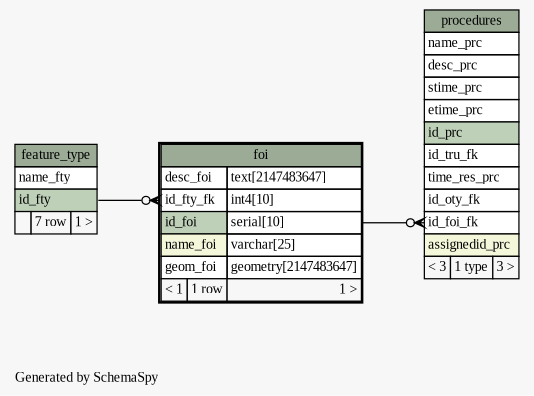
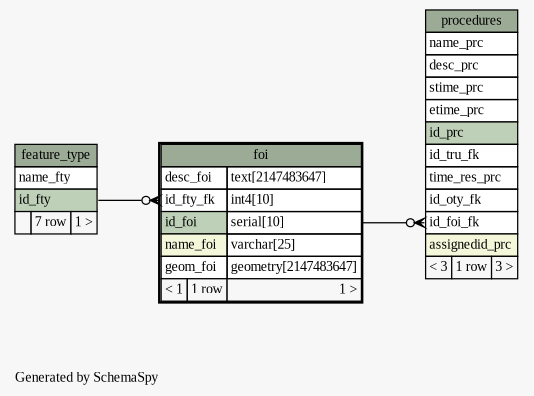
node "procedures": text "1 type" -> "1 row"
